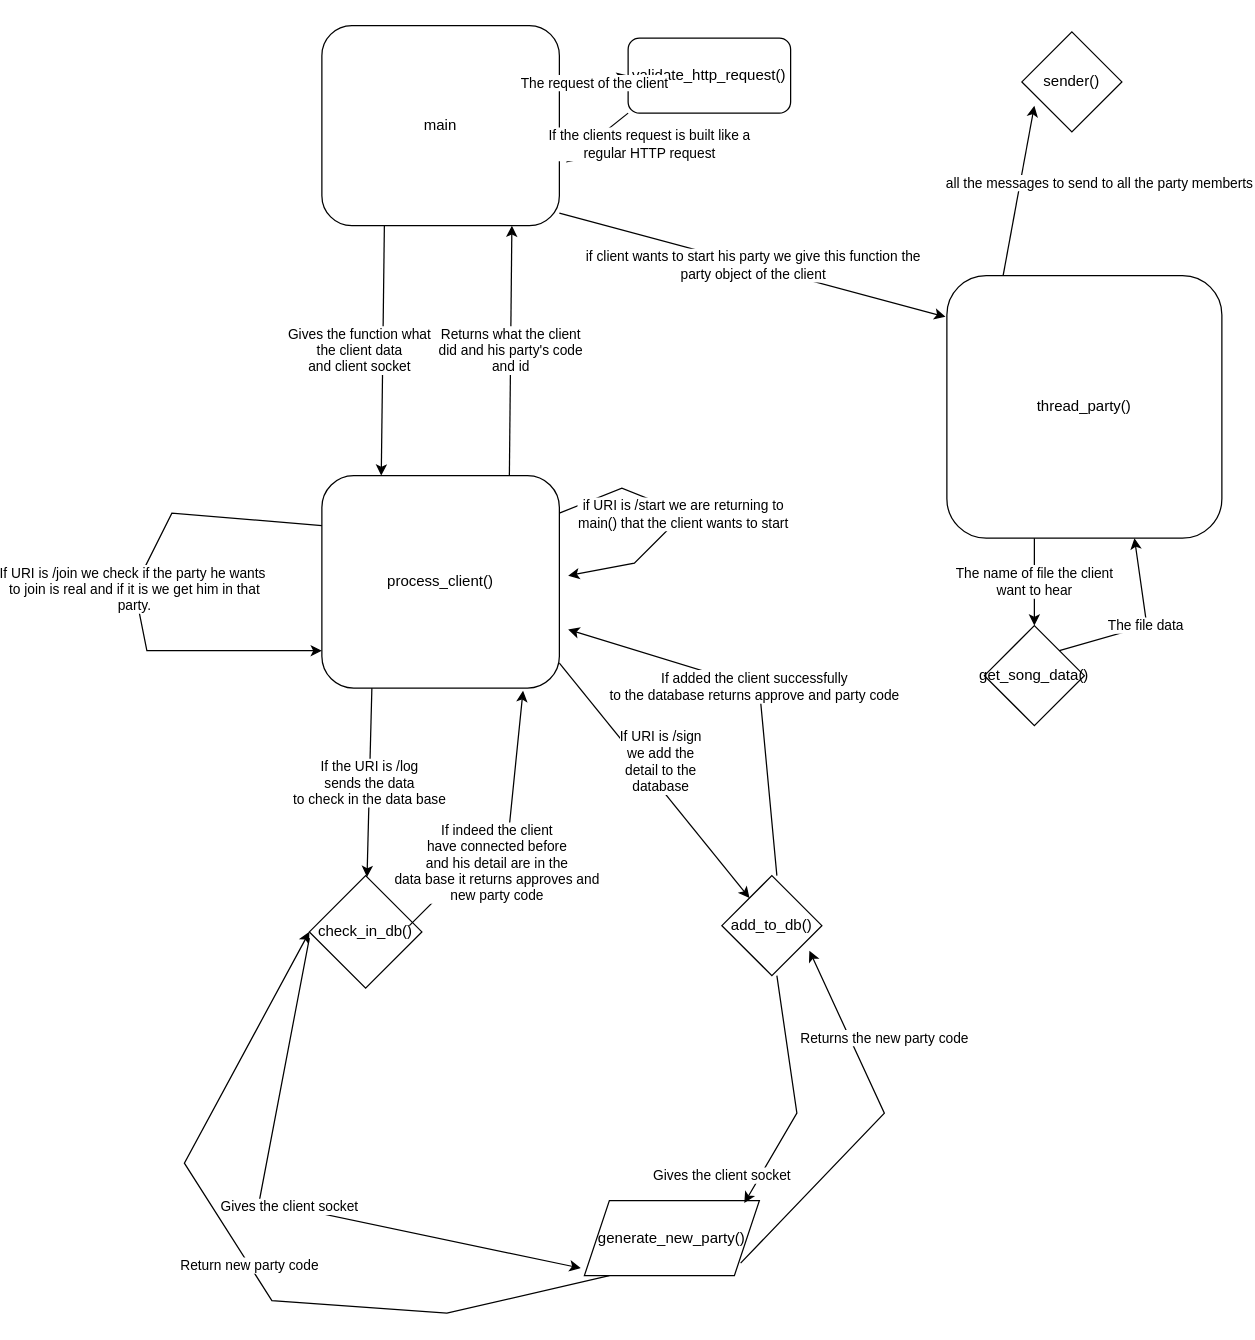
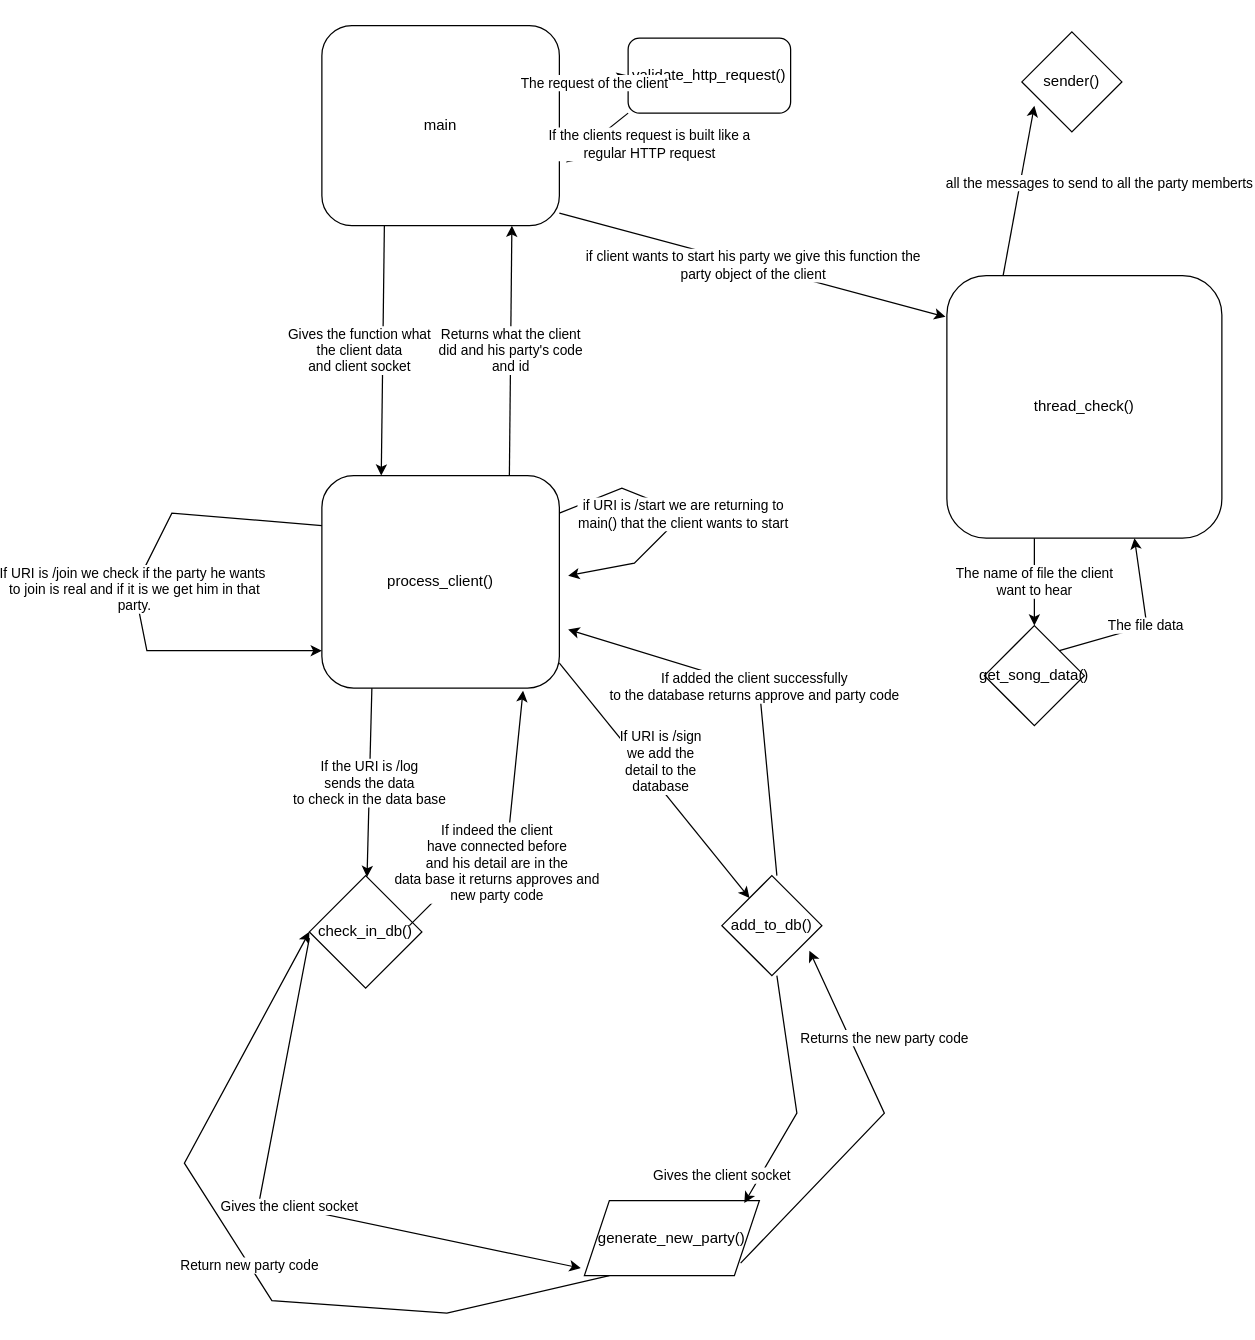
node "thread_party()": label "thread_party()" -> "thread_check()"
